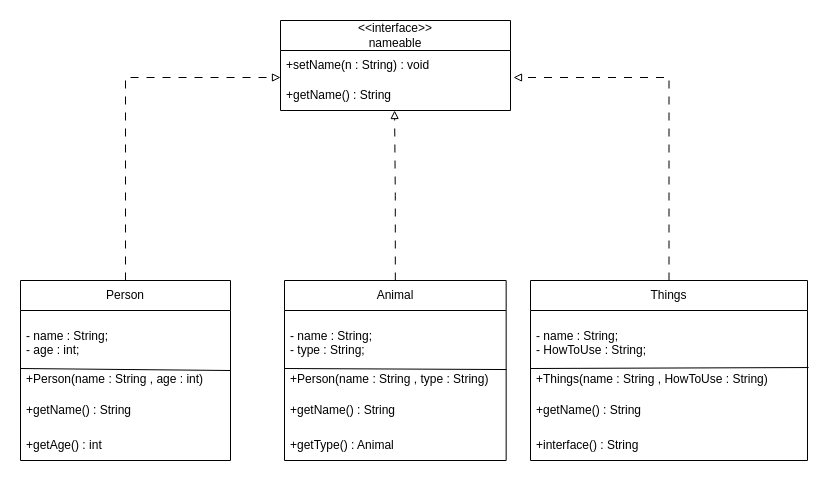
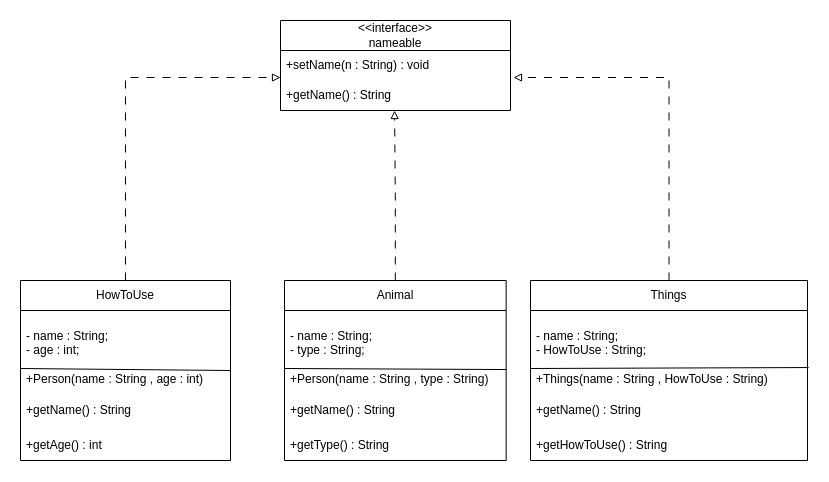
node "Person": label "Person" -> "HowToUse"
node "+getType() : Animal": label "+getType() : Animal" -> "+getType() : String"
node "+interface() : String": label "+interface() : String" -> "+getHowToUse() : String"
